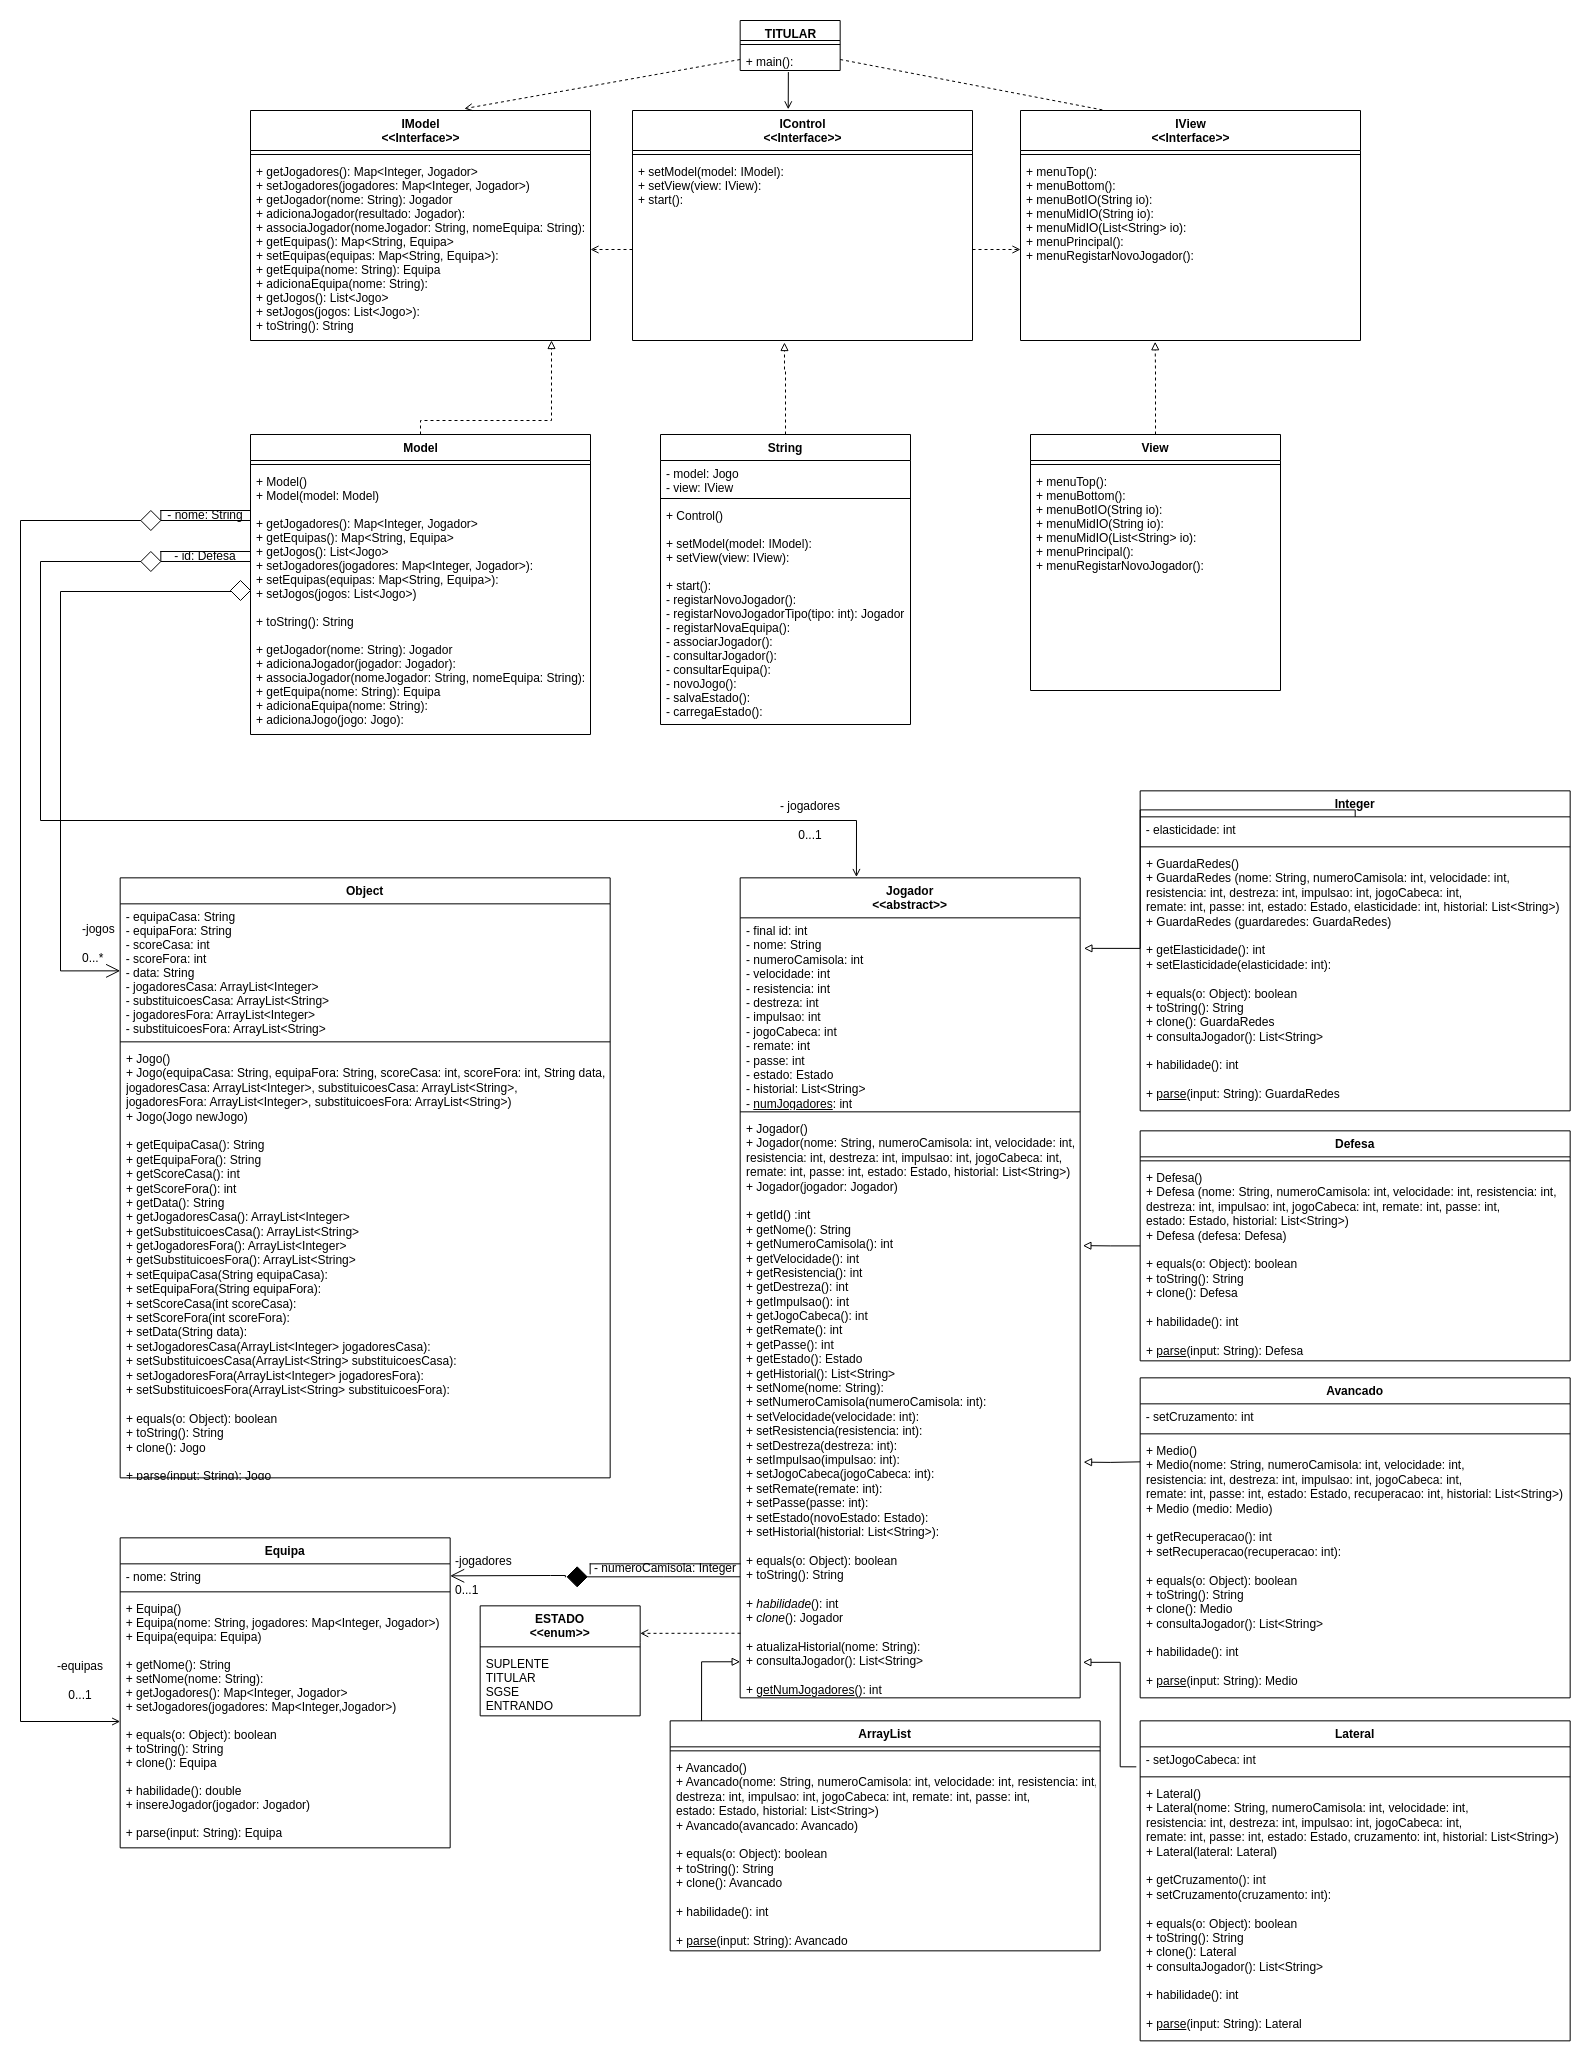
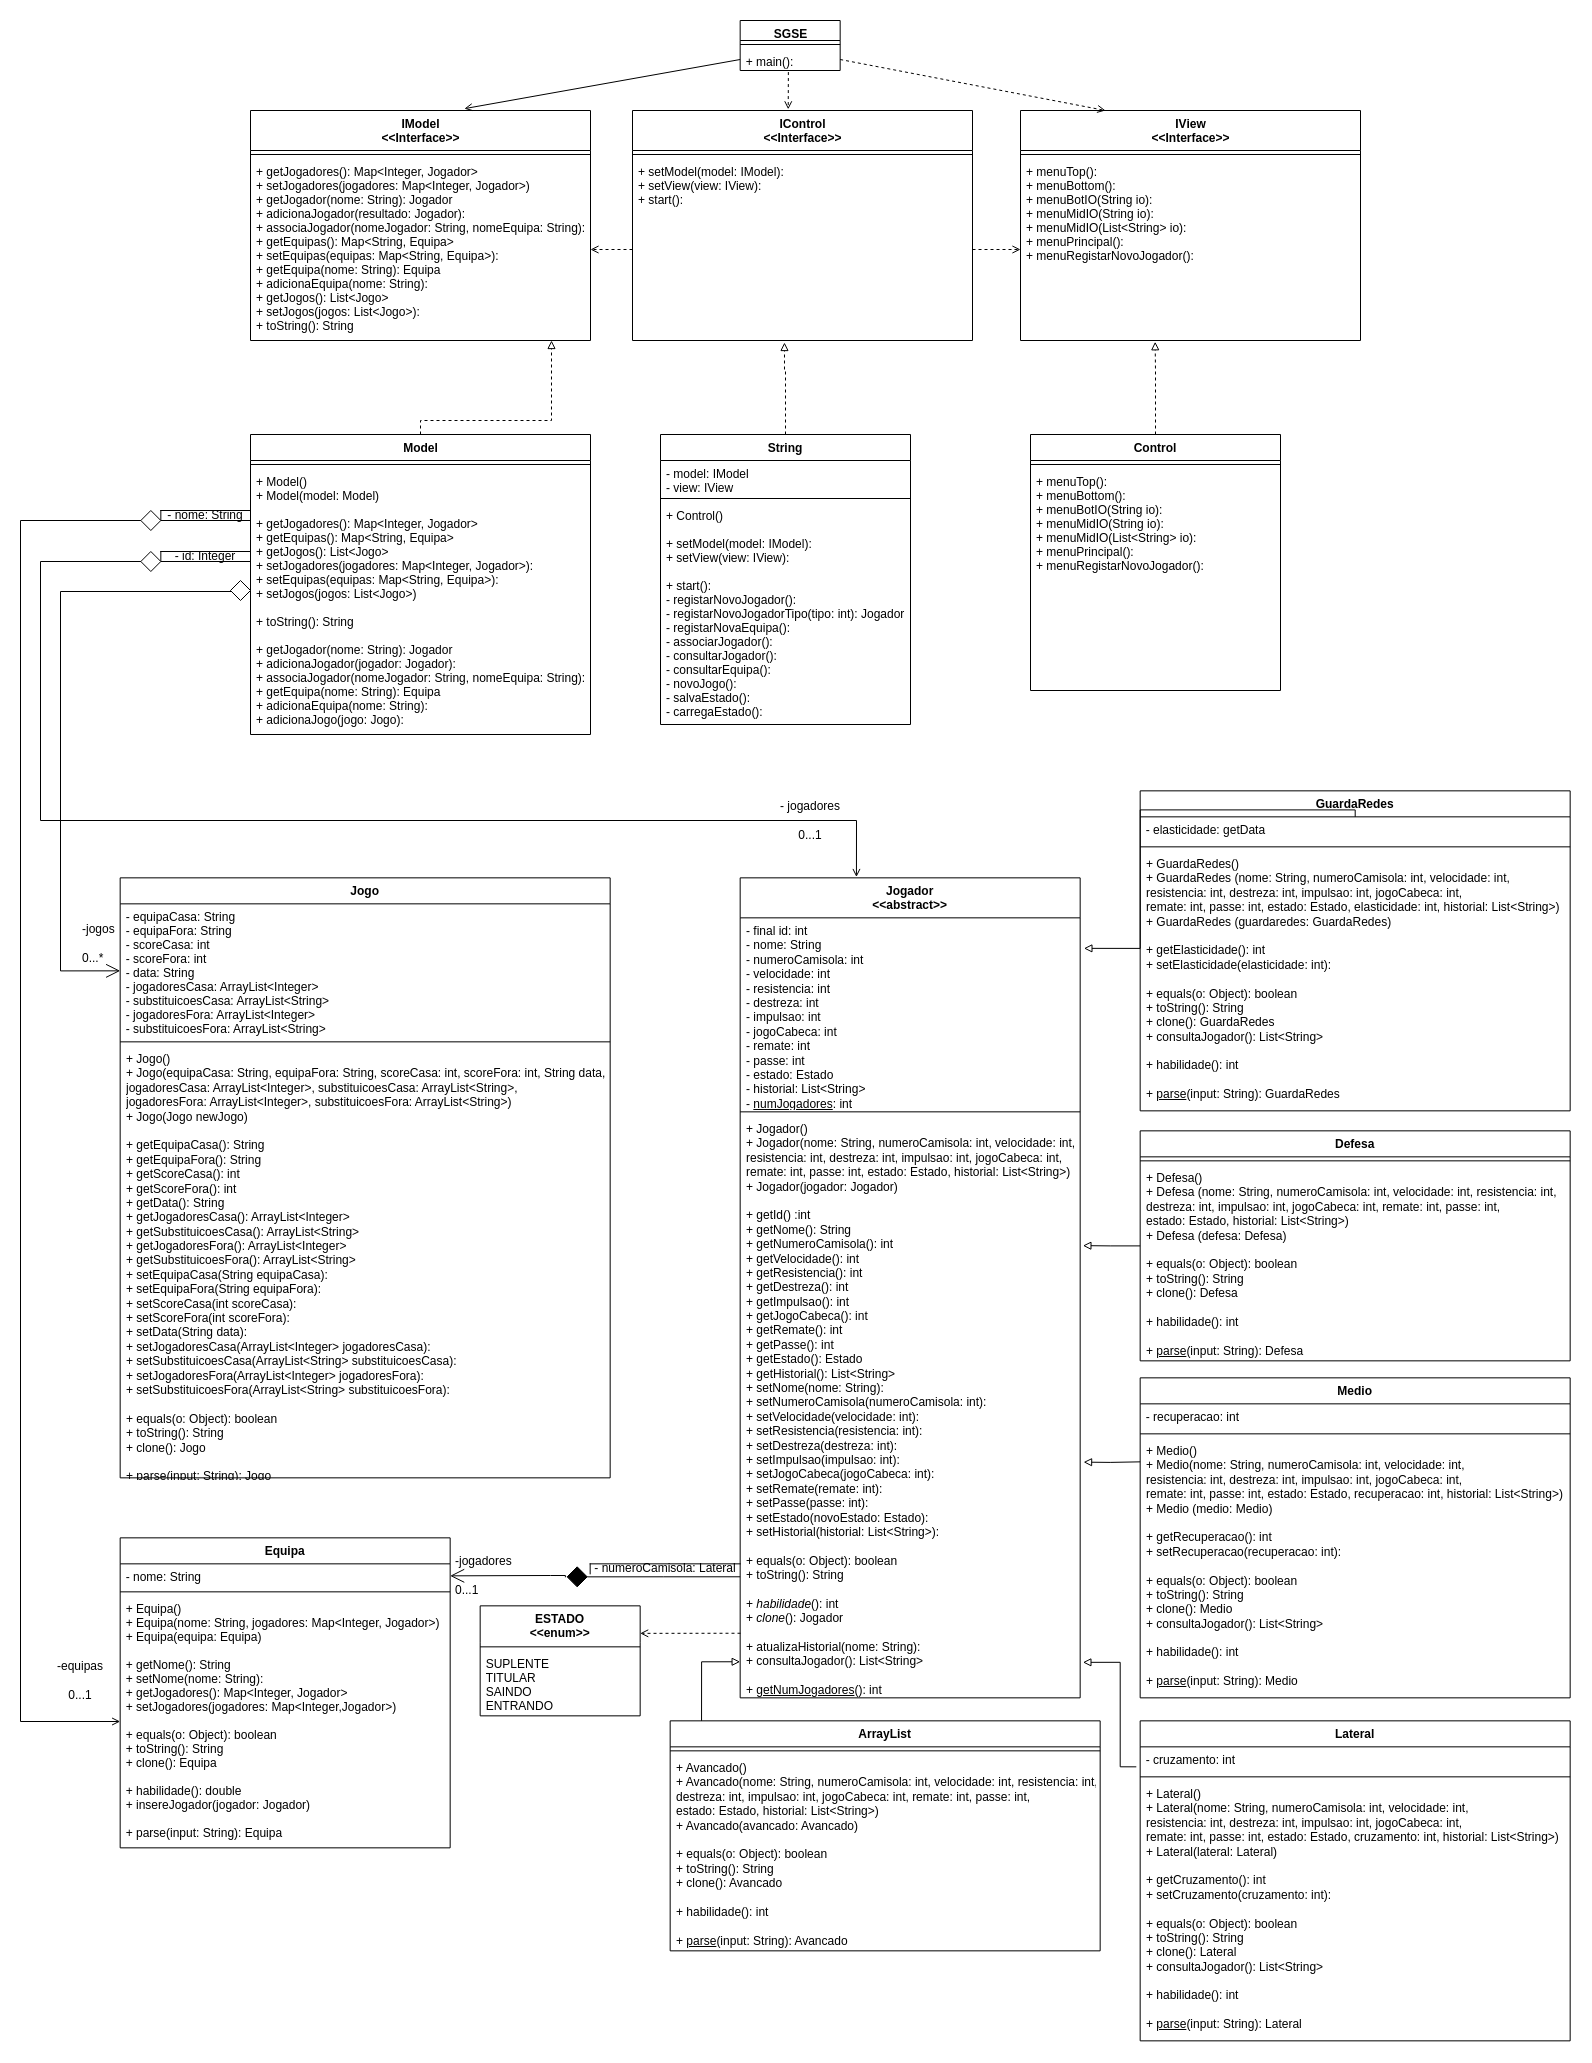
node "TITULAR": label "TITULAR" -> "SGSE"
edge "+ main():" -> "IModel <<Interface>>": style dashed -> solid
edge "+ main():" -> "IControl <<Interface>>": style solid -> dashed
edge "+ main():" -- "IView <<Interface>>": arrowhead none -> open
node "View": label "View" -> "Control"
node "- model: Jogo - view: IView": label "- model: Jogo - view: IView" -> "- model: IModel - view: IView"
node "- id: Defesa": label "- id: Defesa" -> "- id: Integer"
node "Integer": label "Integer" -> "GuardaRedes"
node "- elasticidade: int": label "- elasticidade: int" -> "- elasticidade: getData"
node "Object": label "Object" -> "Jogo"
node "Avancado": label "Avancado" -> "Medio"
node "- setCruzamento: int": label "- setCruzamento: int" -> "- recuperacao: int"
node "- numeroCamisola: Integer": label "- numeroCamisola: Integer" -> "- numeroCamisola: Lateral"
node "SUPLENTE TITULAR SGSE ENTRANDO": label "SUPLENTE TITULAR SGSE ENTRANDO" -> "SUPLENTE TITULAR SAINDO ENTRANDO"
node "- setJogoCabeca: int": label "- setJogoCabeca: int" -> "- cruzamento: int"
